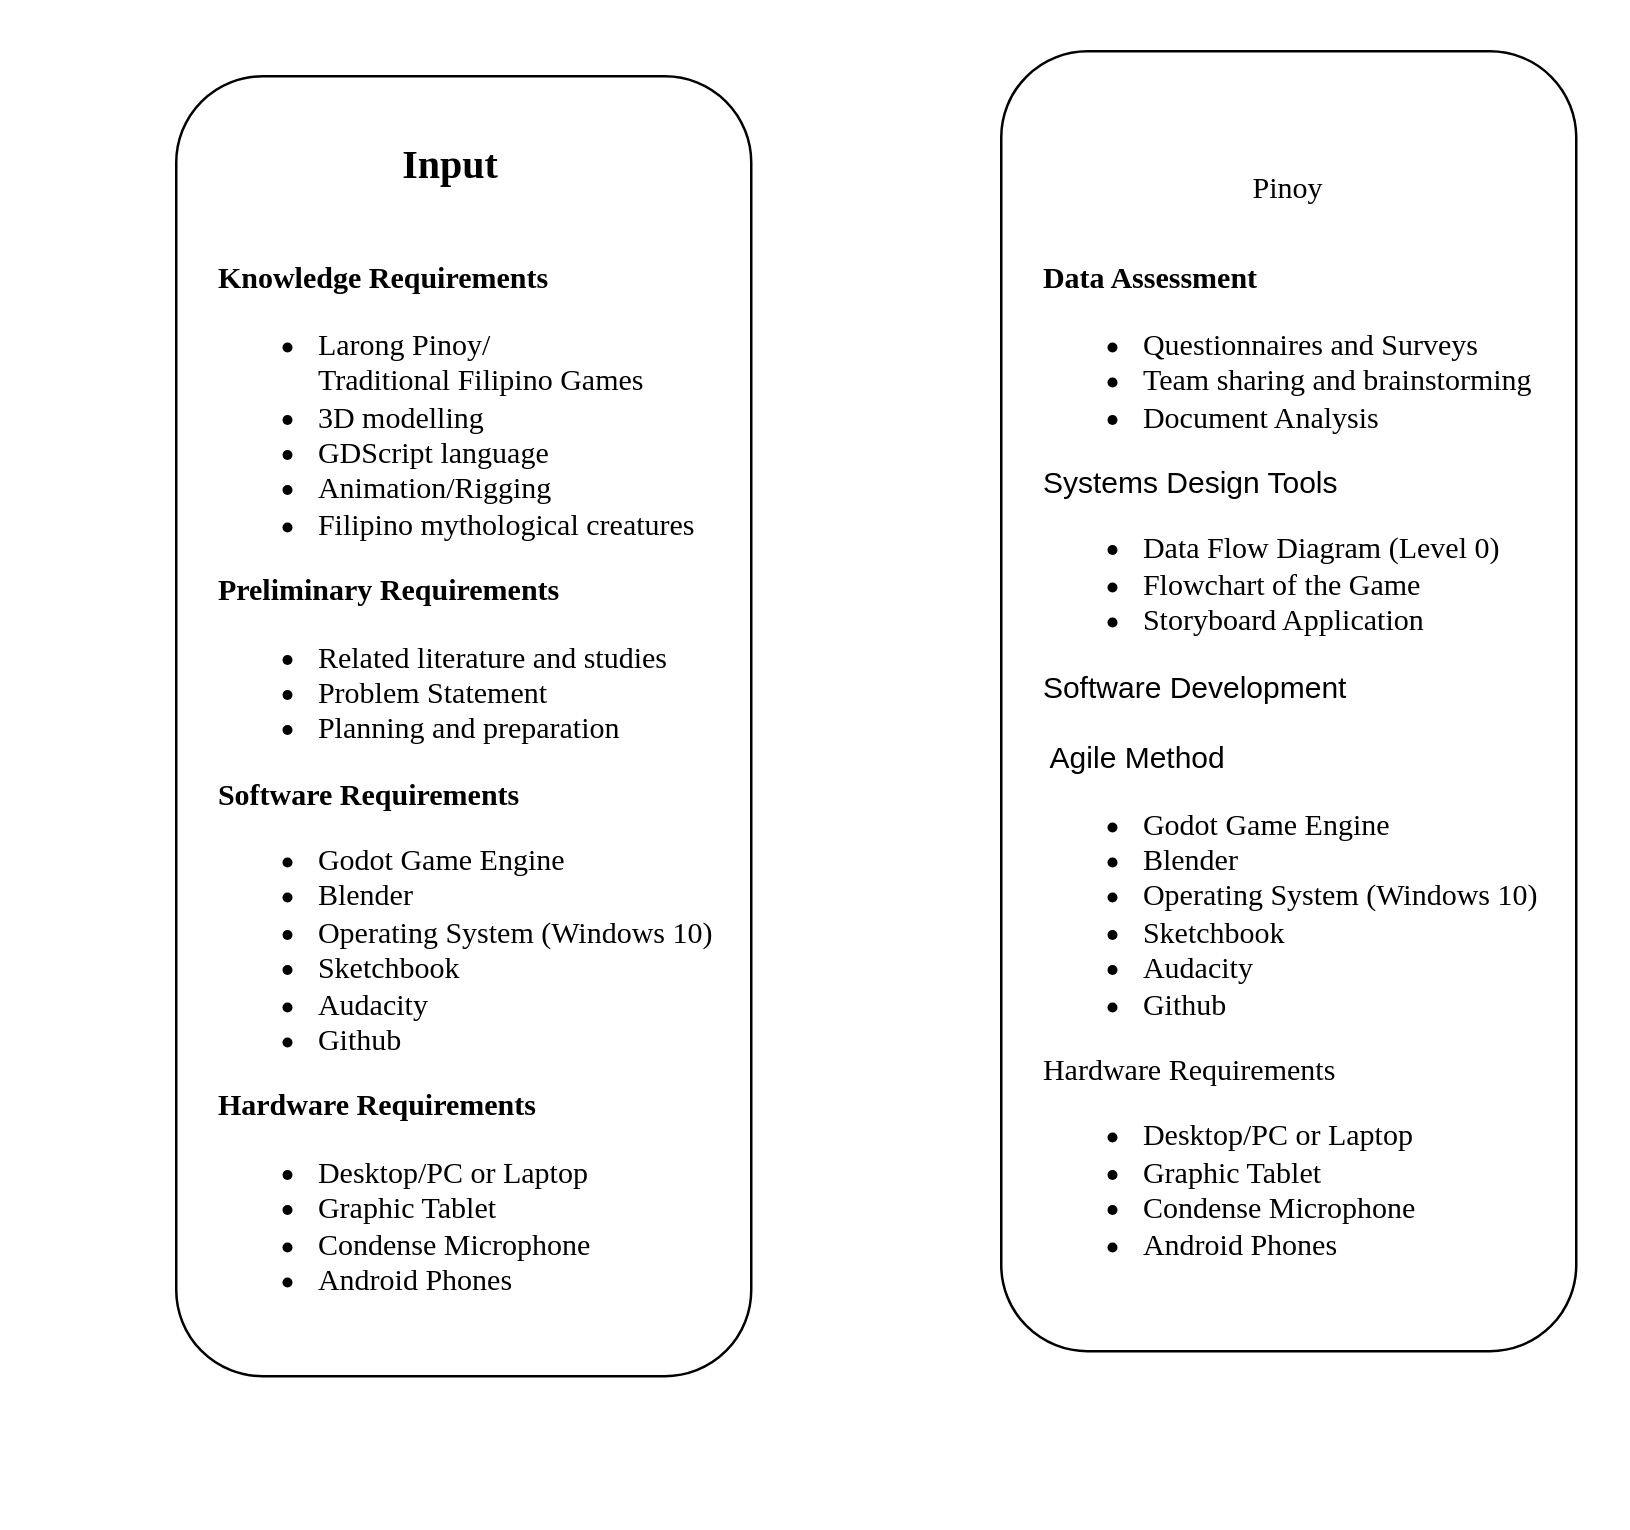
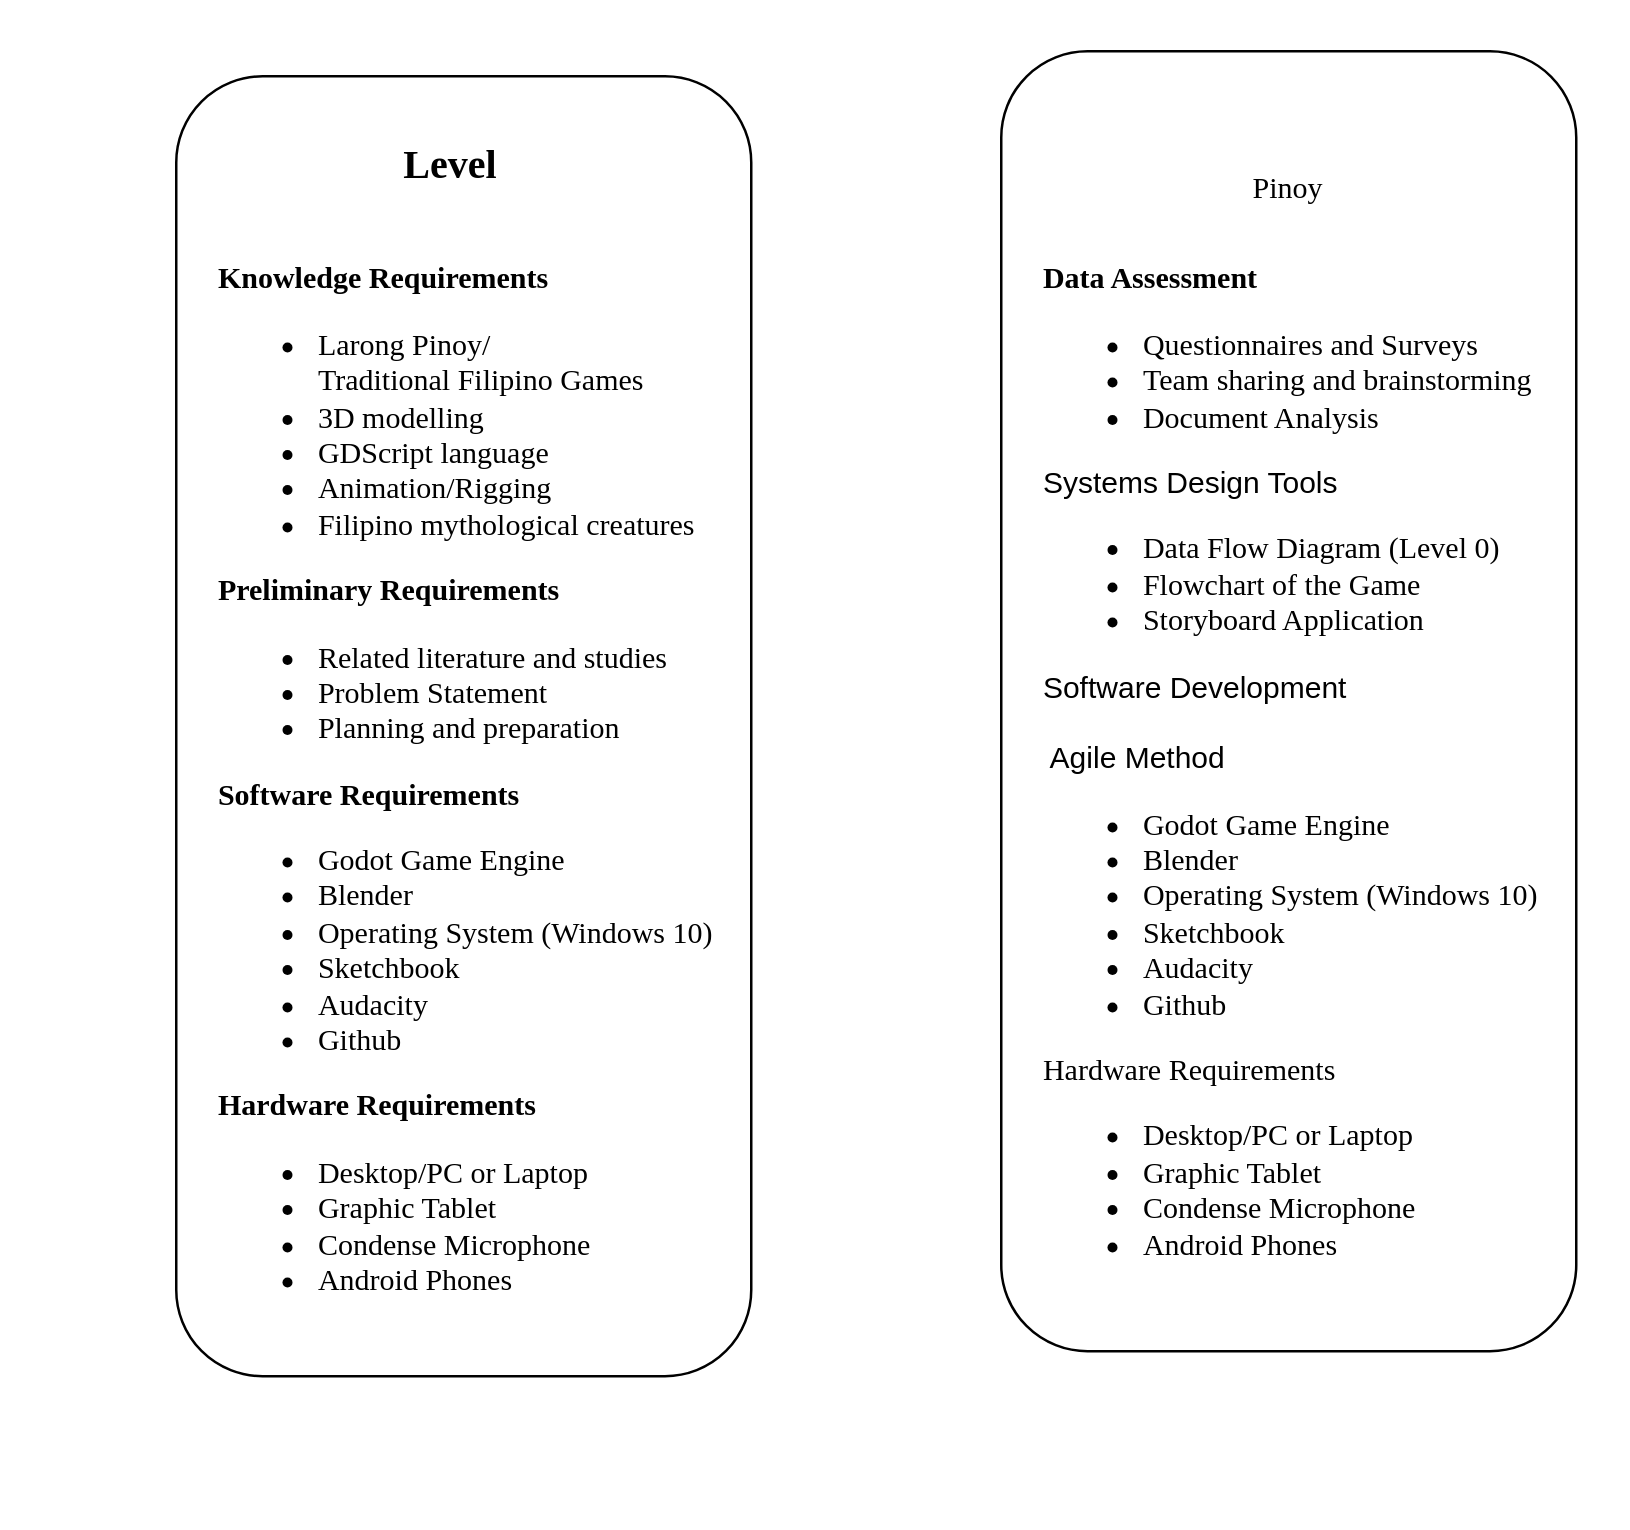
node "Input": label "Input" -> "Level"
